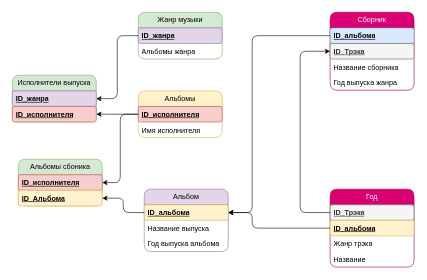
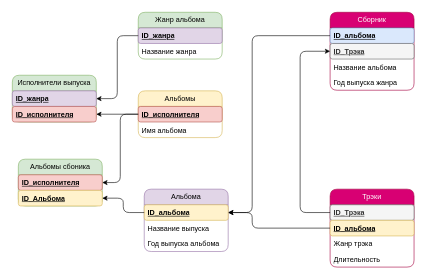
node "Жанр музыки": label "Жанр музыки" -> "Жанр альбома"
node "Альбомы жанра": label "Альбомы жанра" -> "Название жанра"
node "Название сборника": label "Название сборника" -> "Название альбома"
node "Имя исполнителя": label "Имя исполнителя" -> "Имя альбома"
node "Альбом": label "Альбом" -> "Альбома"
node "Год": label "Год" -> "Трэки"
node "Название": label "Название" -> "Длительность"
